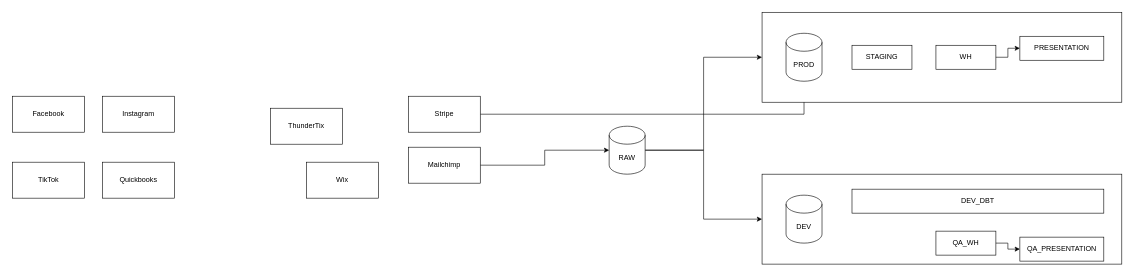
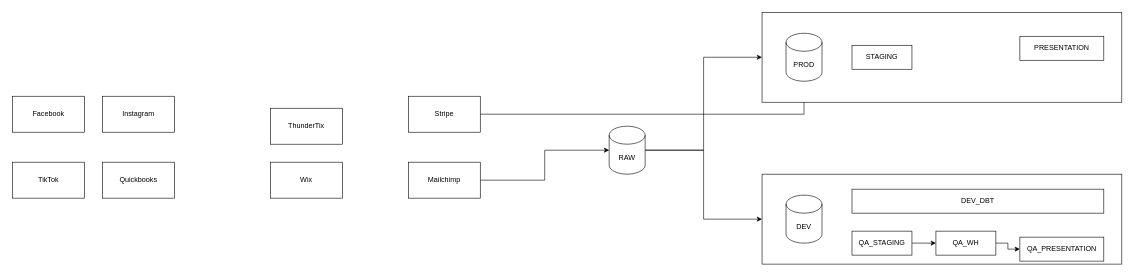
edge "WH" -> "PRESENTATION": removed
node "WH": removed
node "Mailchimp": moved (444, 165) -> (444, 180)
node "Wix": moved (342, 180) -> (306, 180)
node "QA_STAGING": added
edge "QA_STAGING" -> "QA_WH": added
